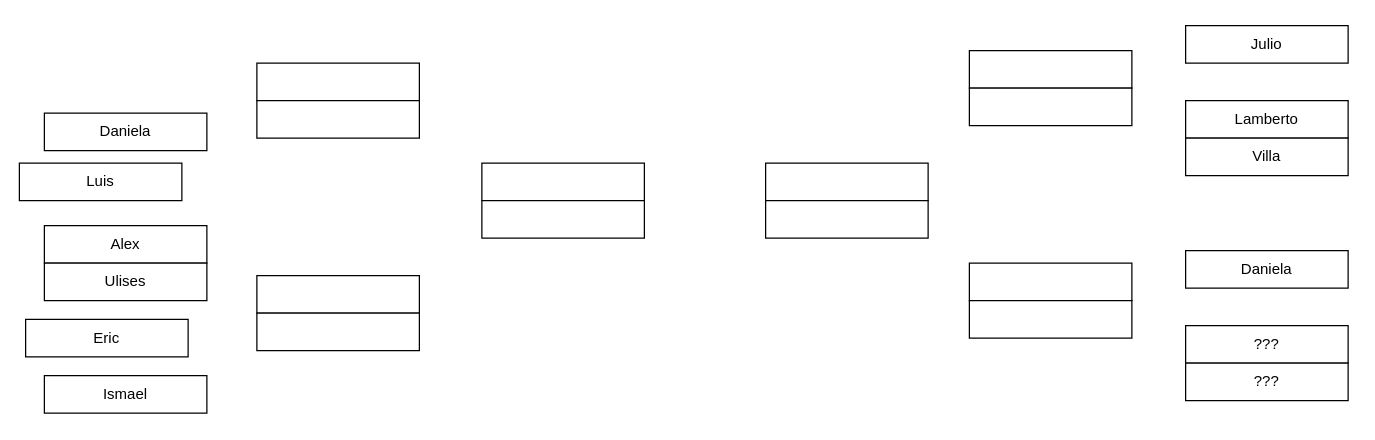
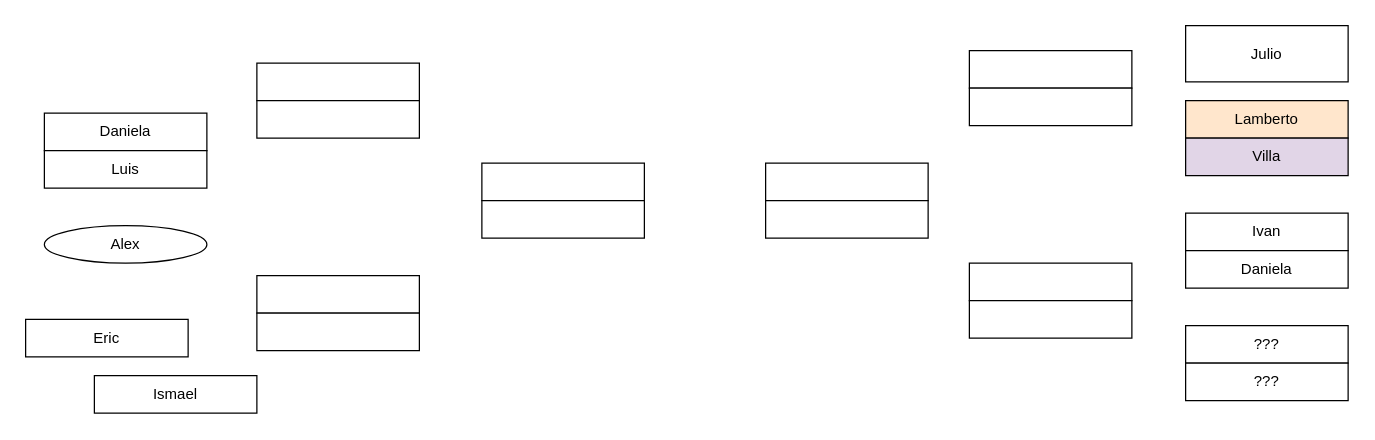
node "Julio": size 163x38 -> 163x56
node "Lamberto": fillcolor #ffffff -> #ffe6cc
node "Villa": fillcolor #ffffff -> #e1d5e7
node "Luis": moved (101, 182) -> (126, 169)
node "Ivan": added
node "Alex": shape rectangle -> ellipse
node "Ulises": removed
node "Ismael": moved (126, 394) -> (176, 394)
